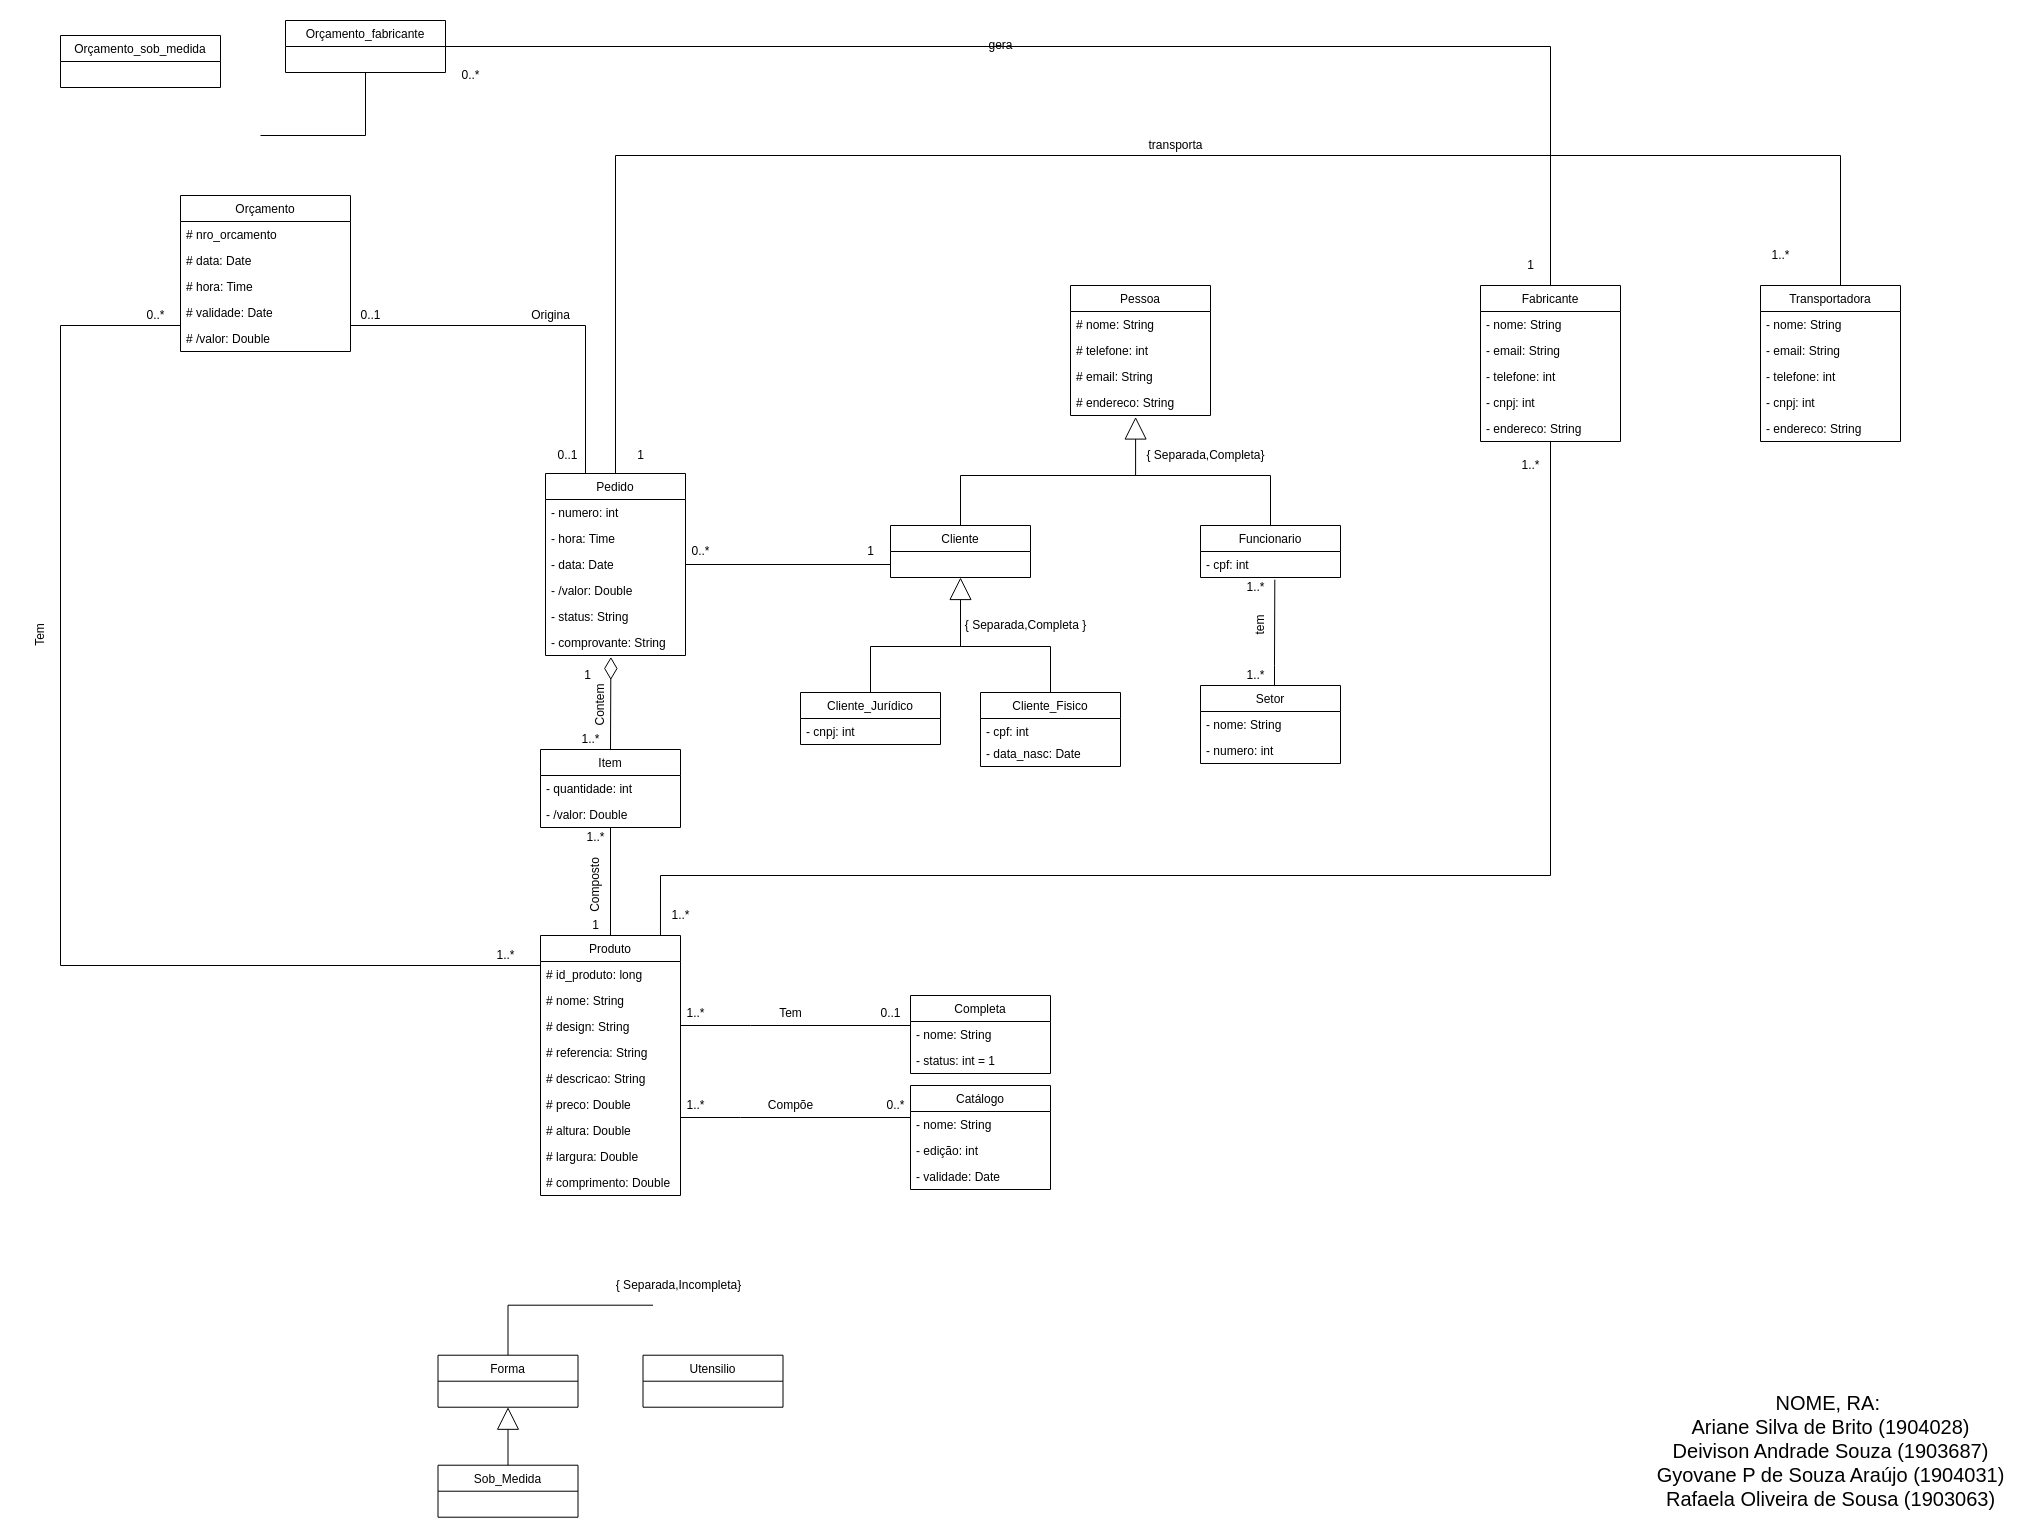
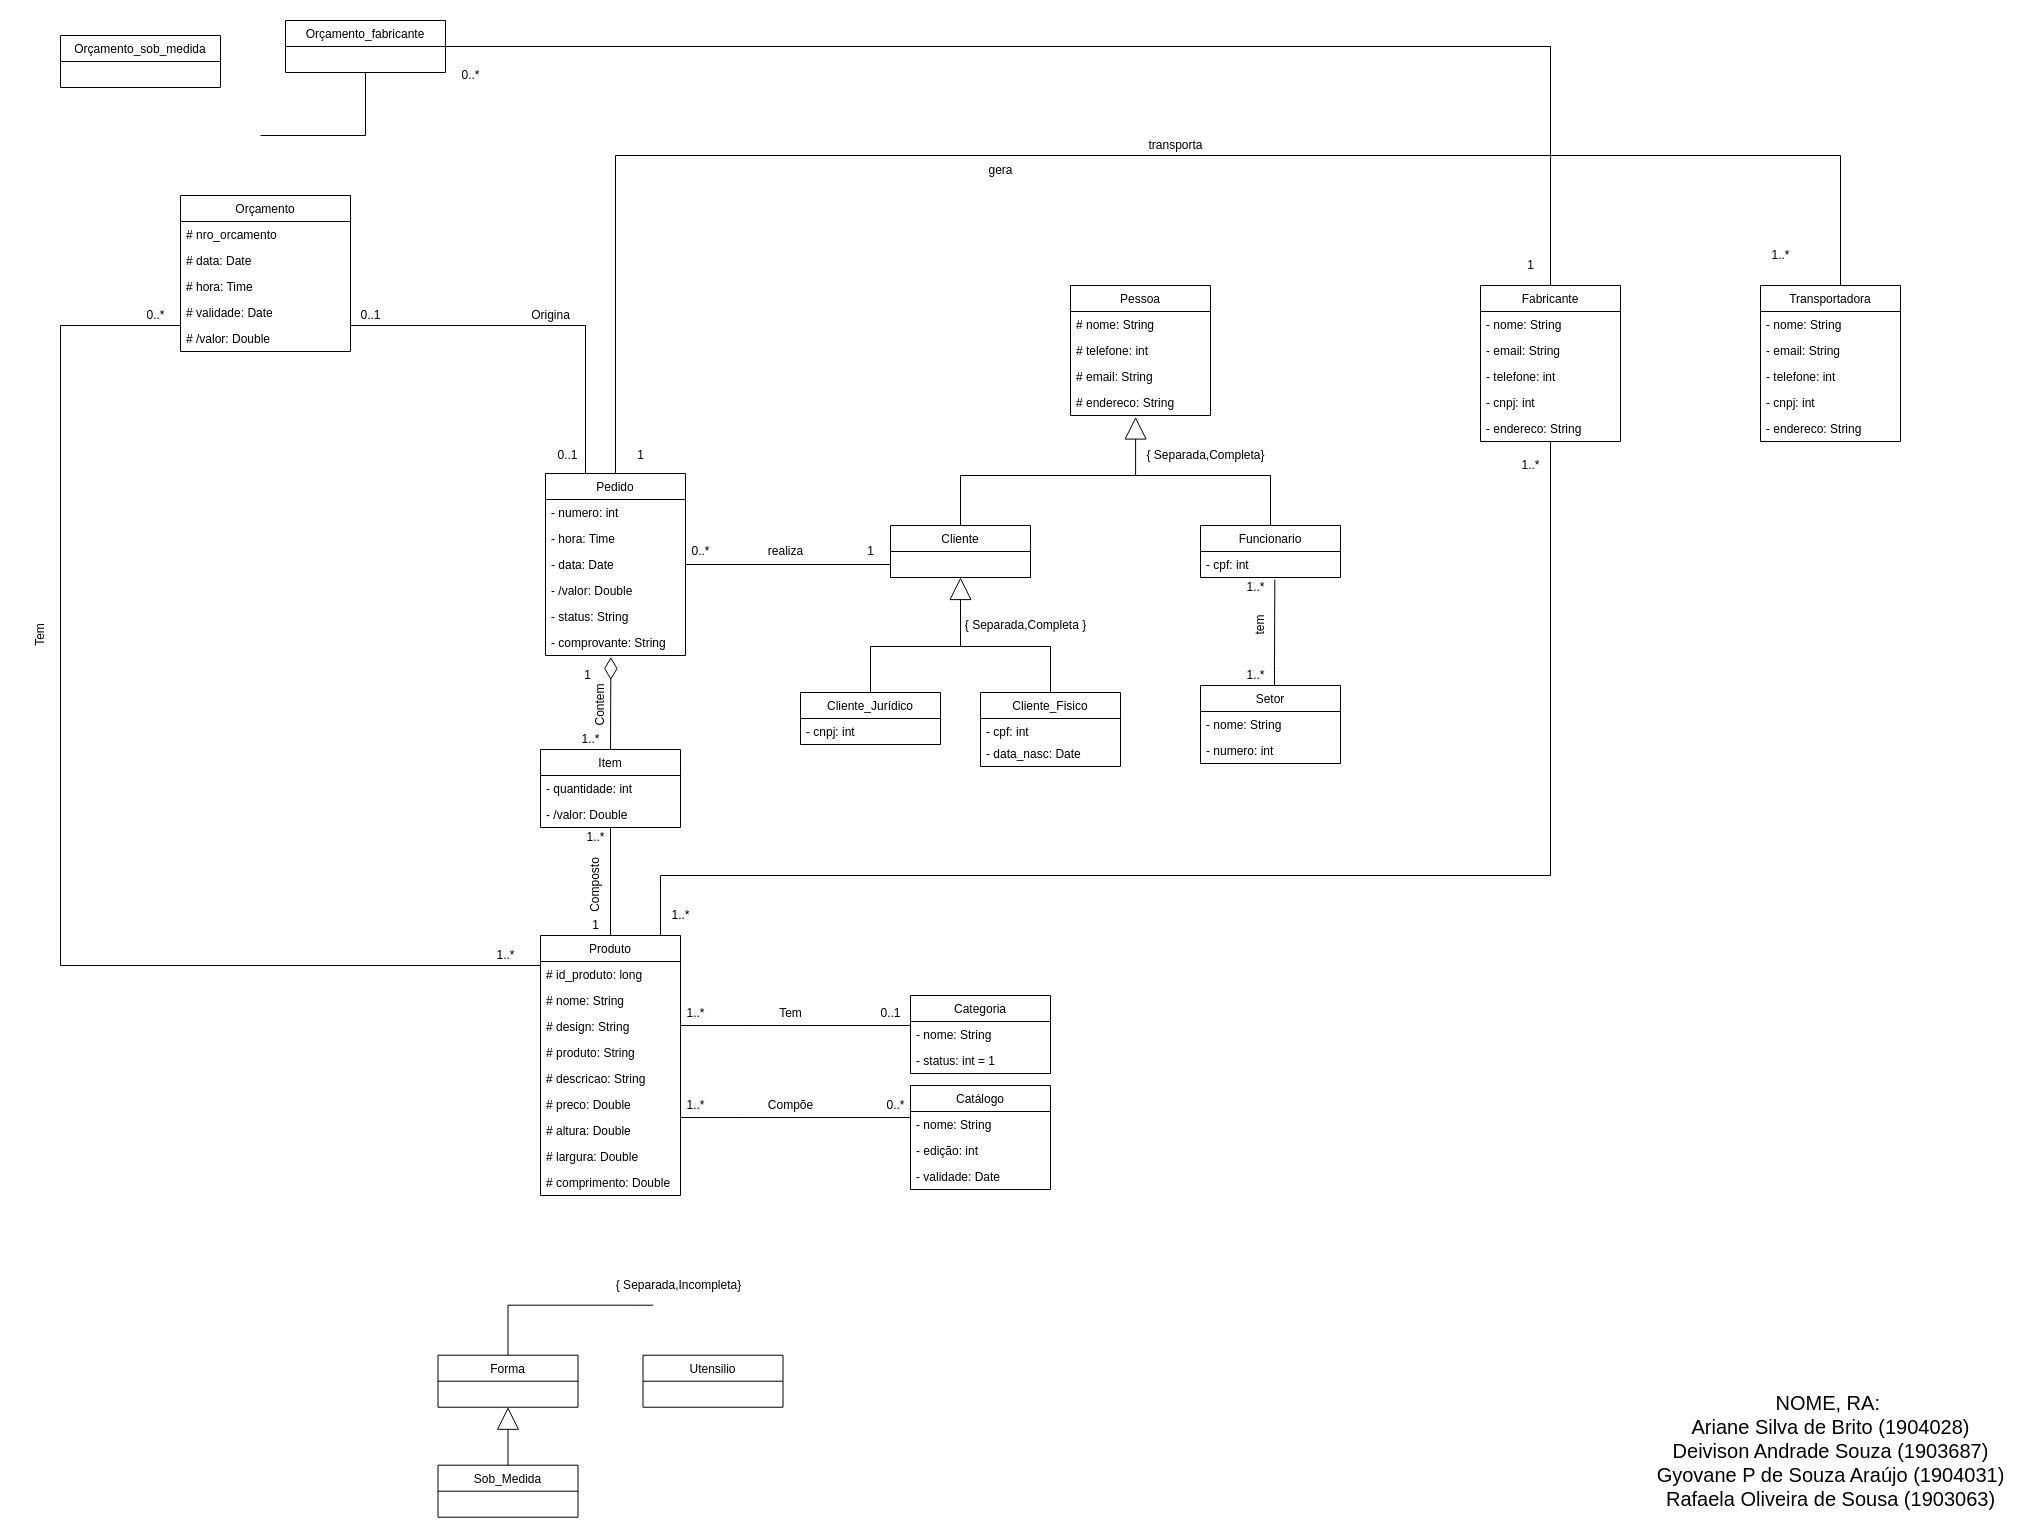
node "gera": moved (1001, 46) -> (1001, 171)
node "realiza": added
node "Completa": label "Completa" -> "Categoria"
node "# referencia: String": label "# referencia: String" -> "# produto: String"
